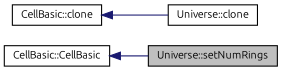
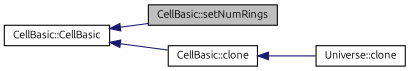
edge "CellBasic::clone" -> "CellBasic::CellBasic": added
node "Universe::setNumRings": label "Universe::setNumRings" -> "CellBasic::setNumRings"
